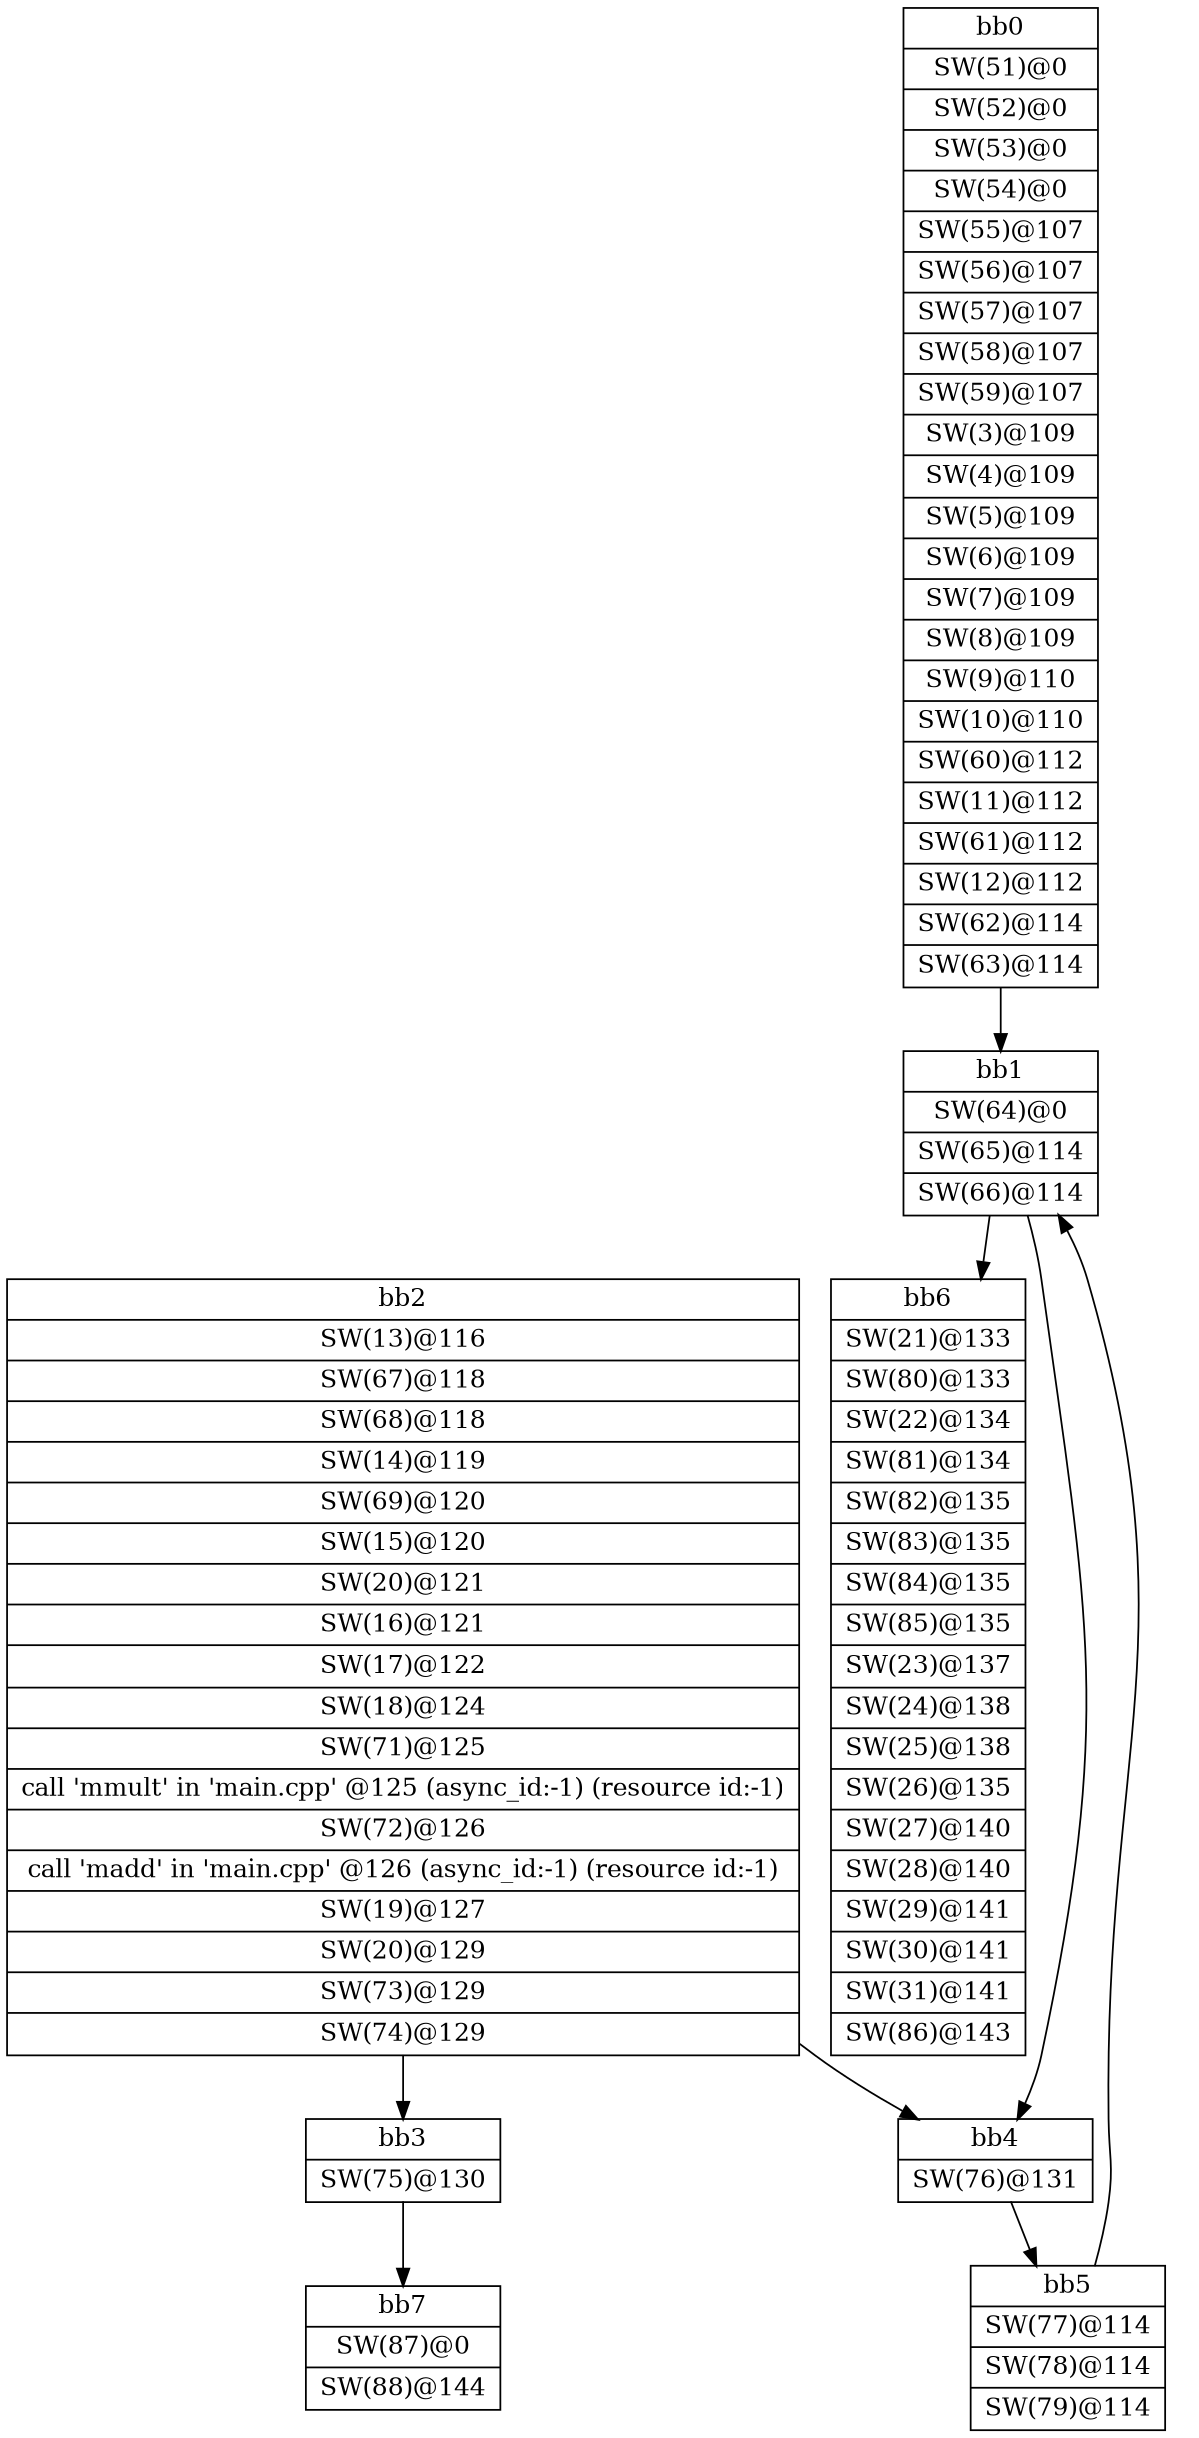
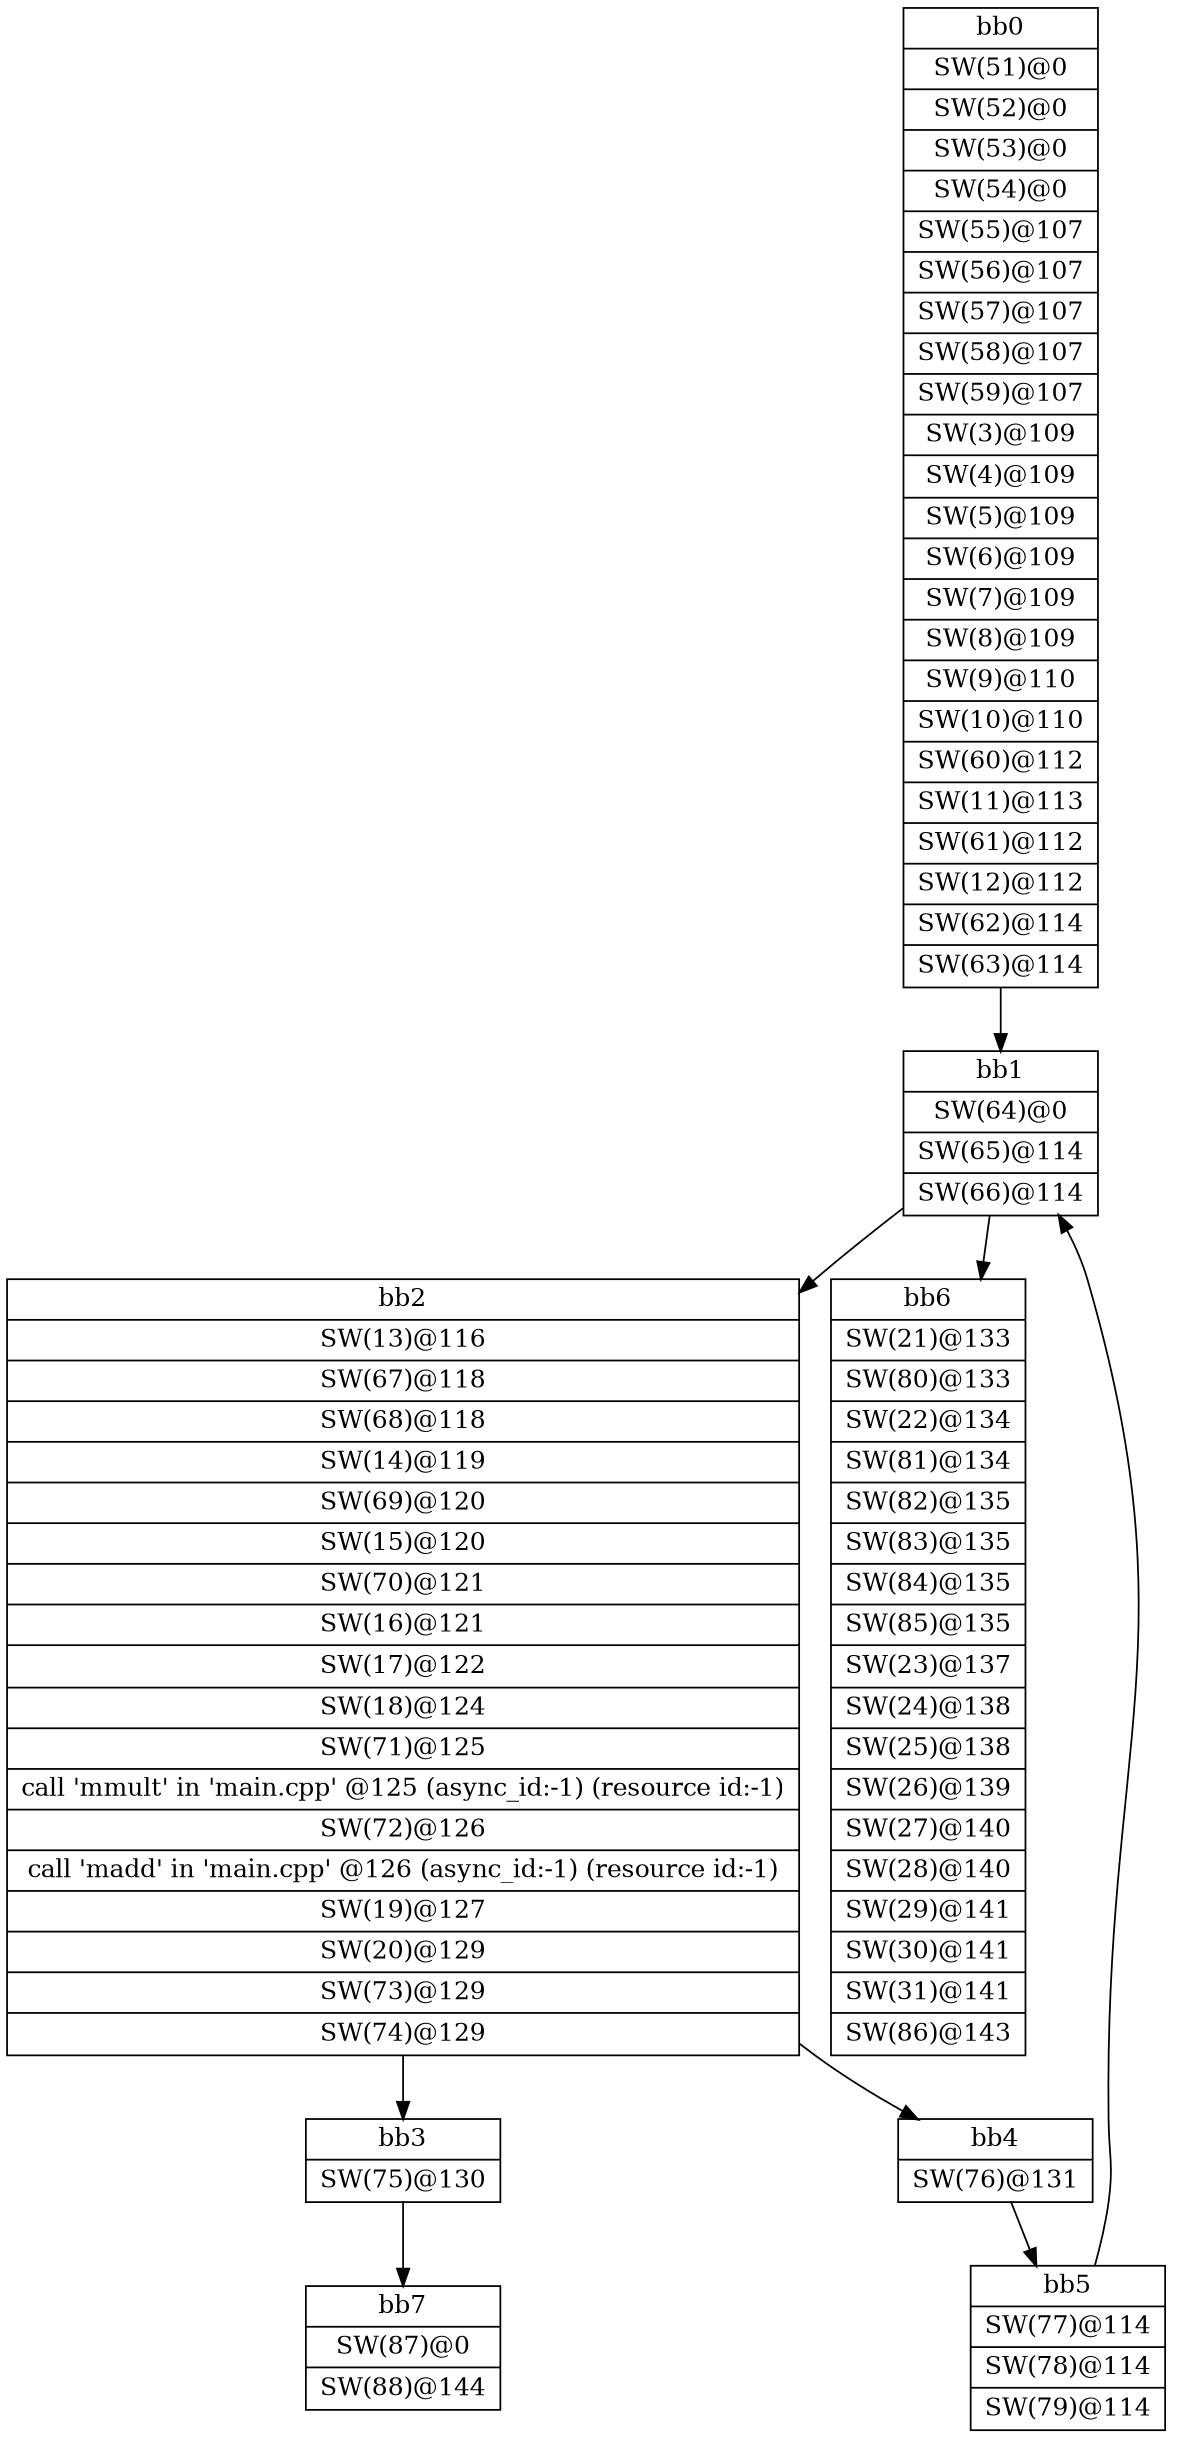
node "bb0": text "SW(11)@112" -> "SW(11)@113"
node "bb2": text "SW(20)@121" -> "SW(70)@121"
edge "bb1" -> "bb4": now "bb1" -> "bb2"
node "bb6": text "SW(26)@135" -> "SW(26)@139"
